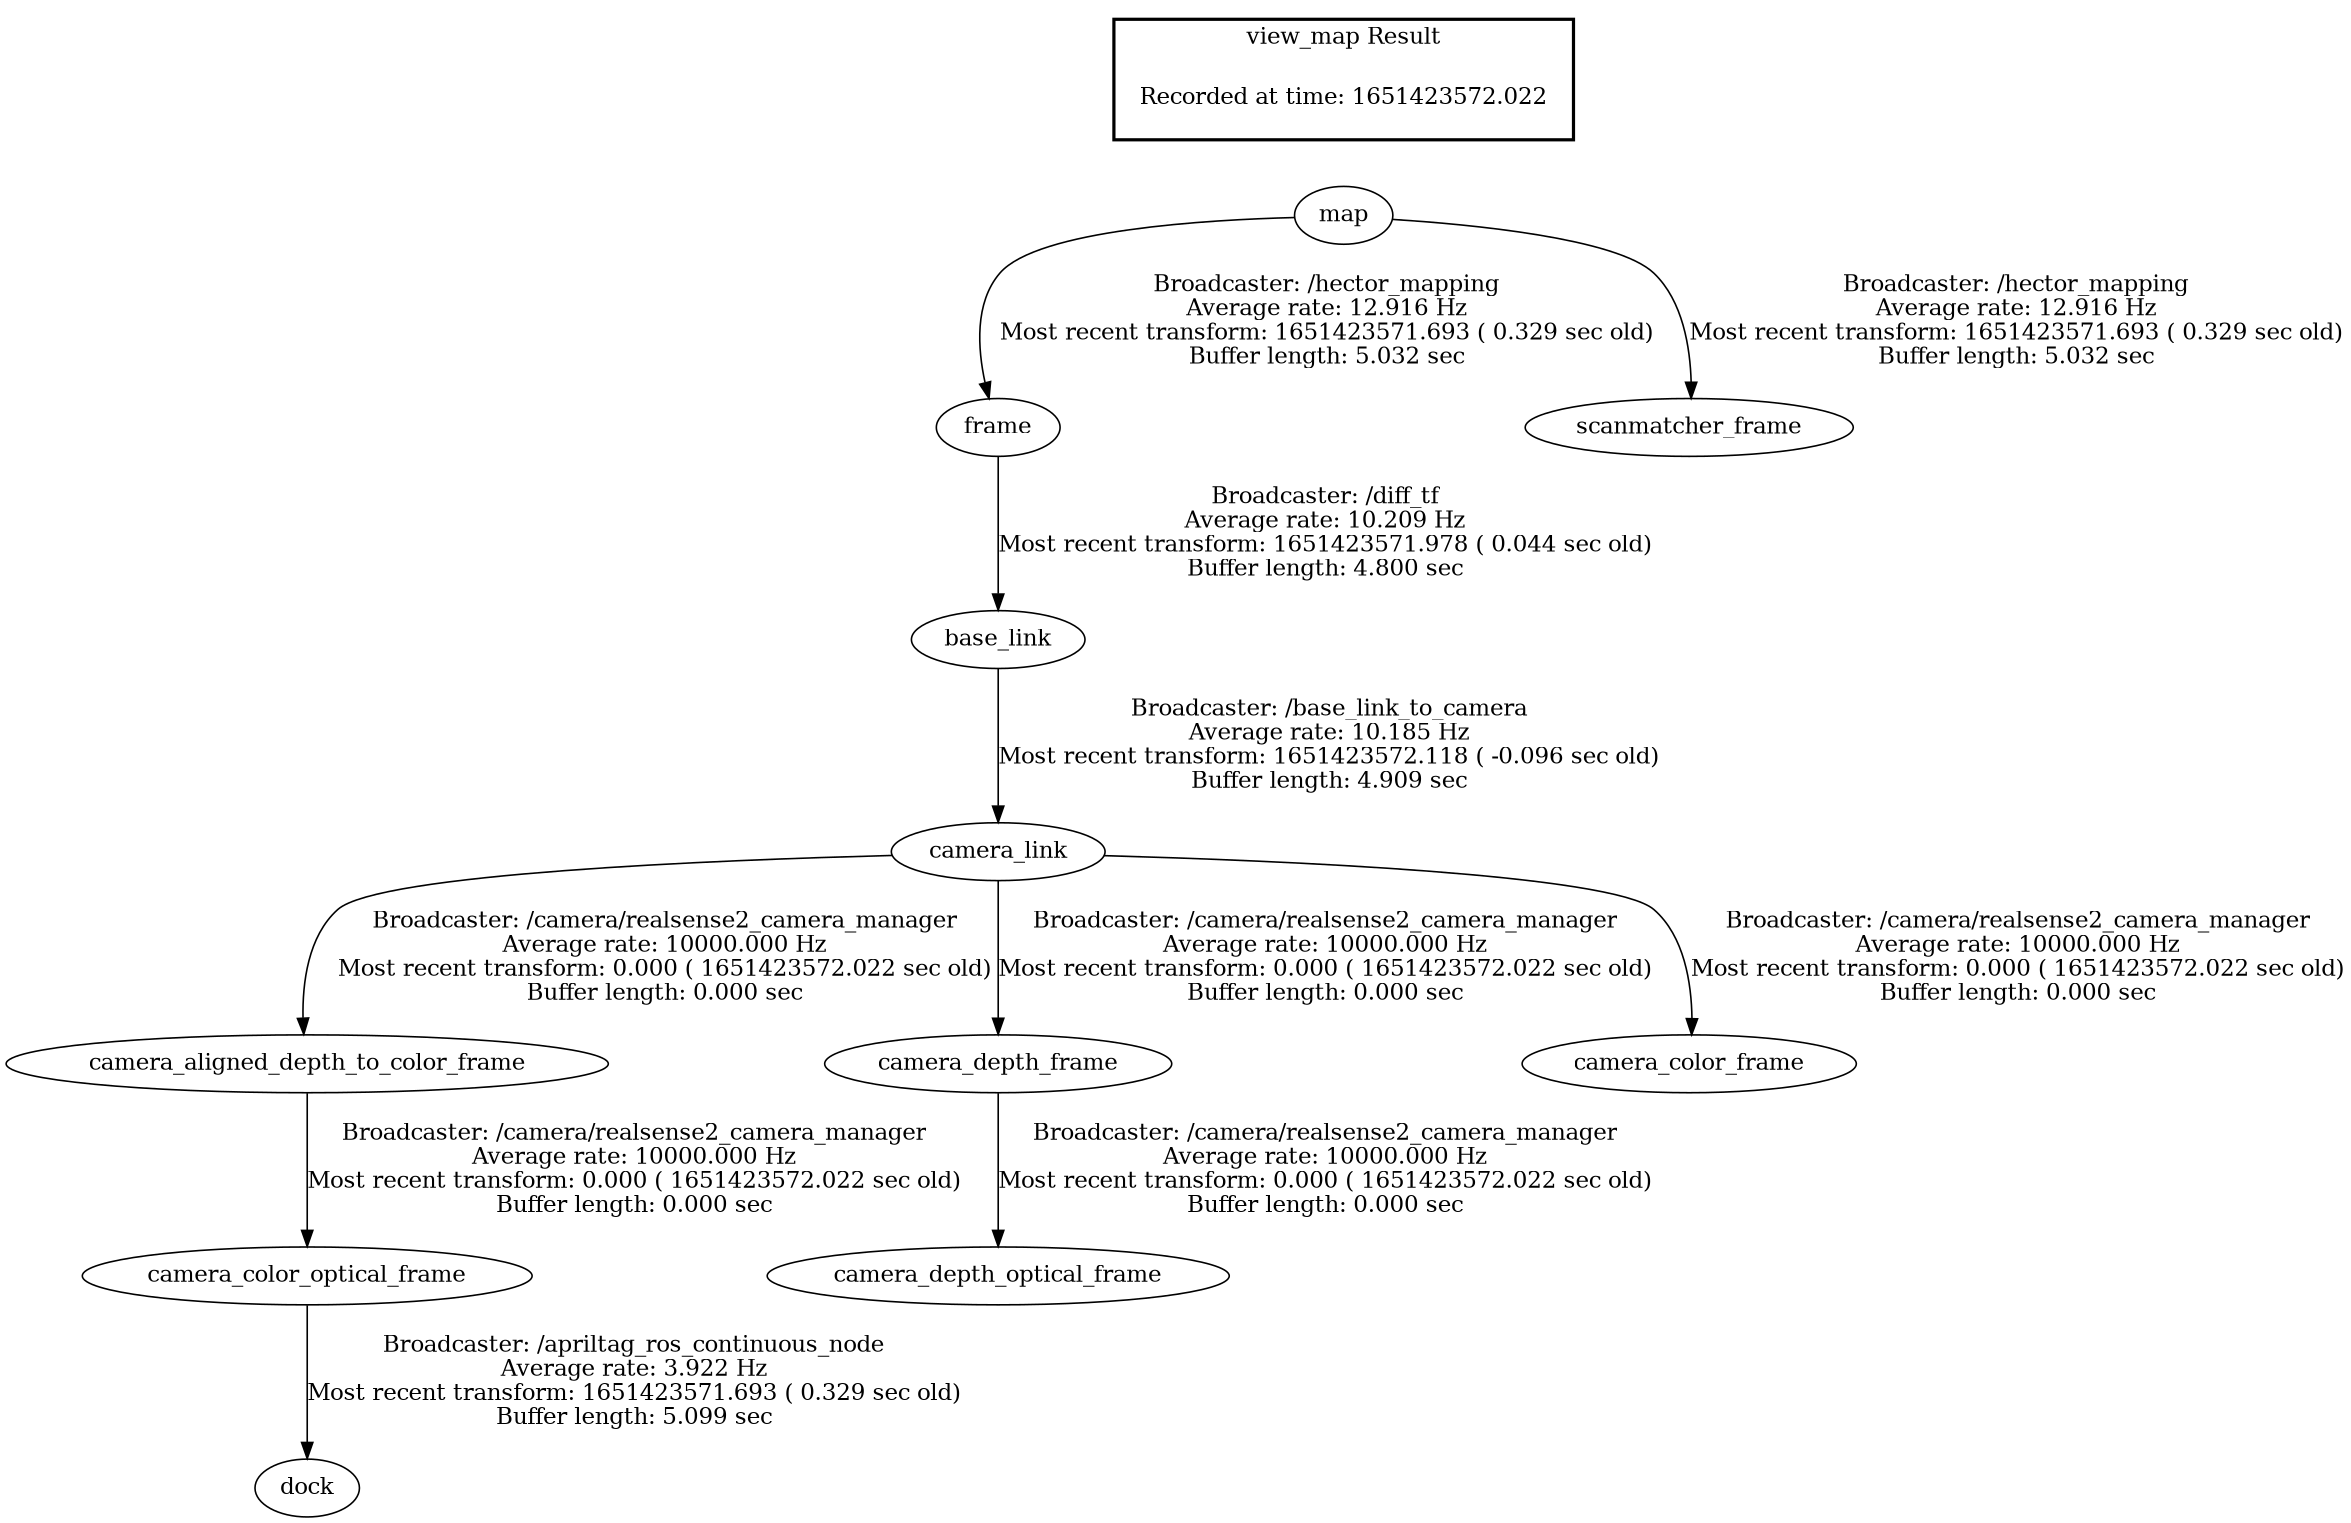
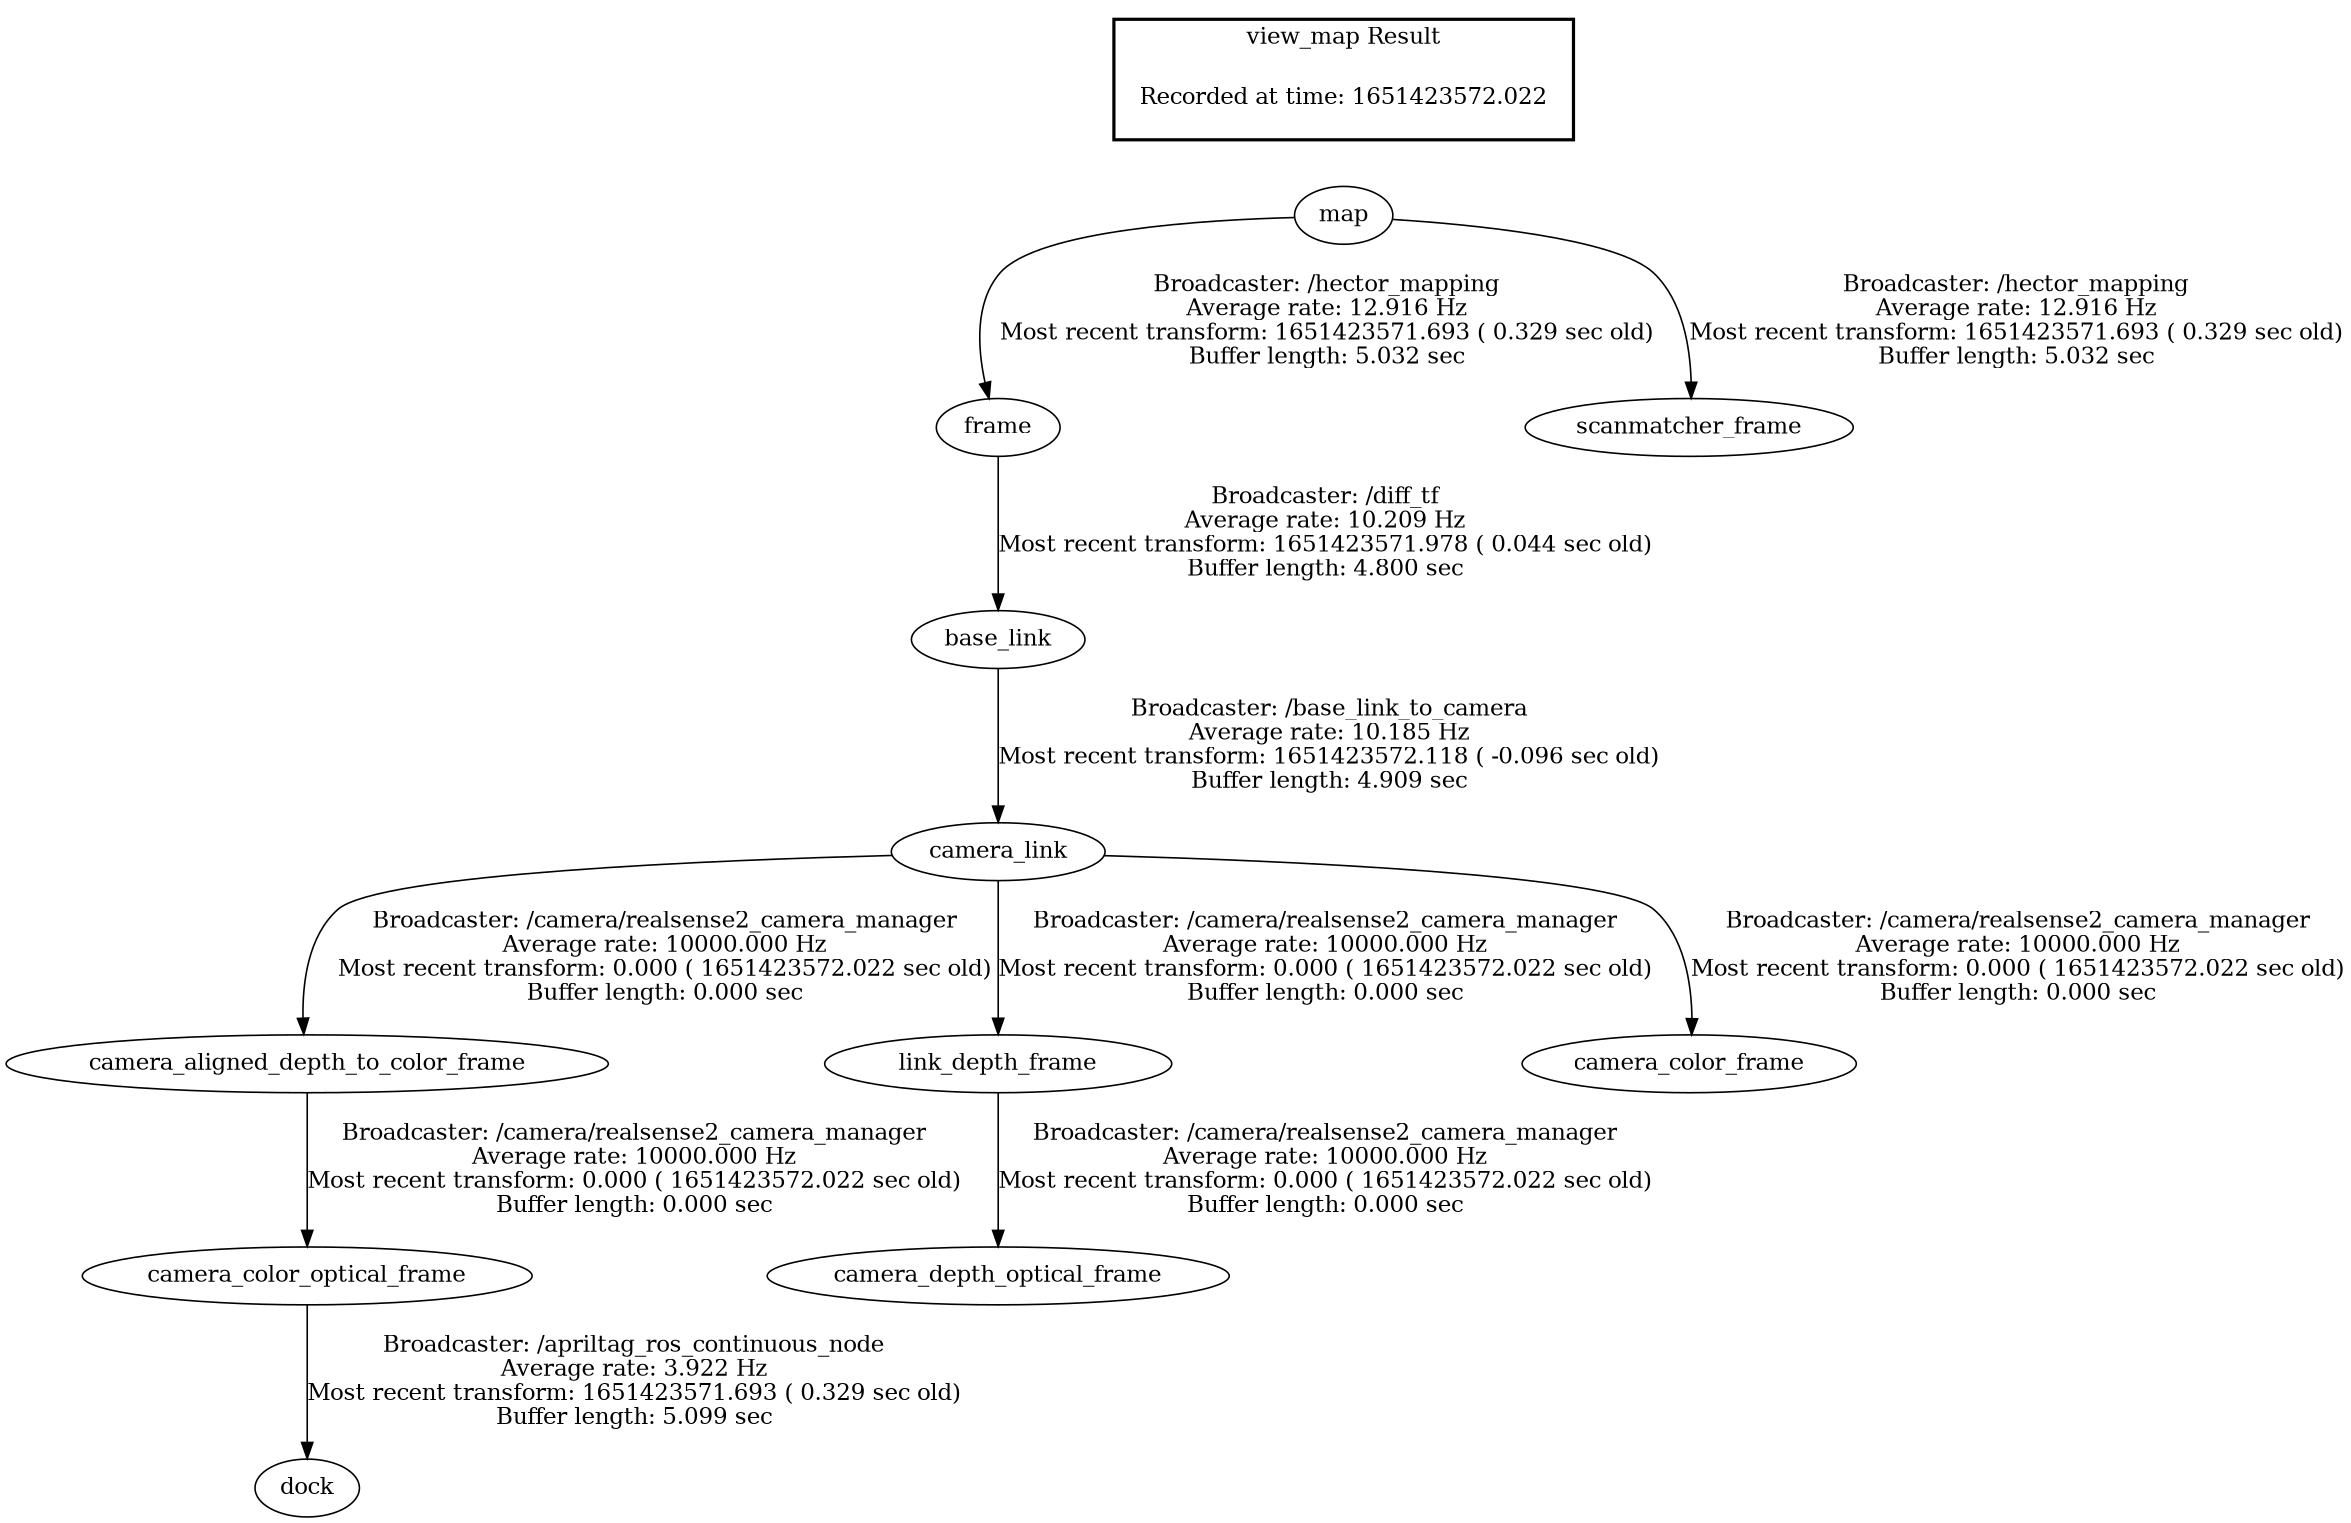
node "camera_depth_frame": label "camera_depth_frame" -> "link_depth_frame"
